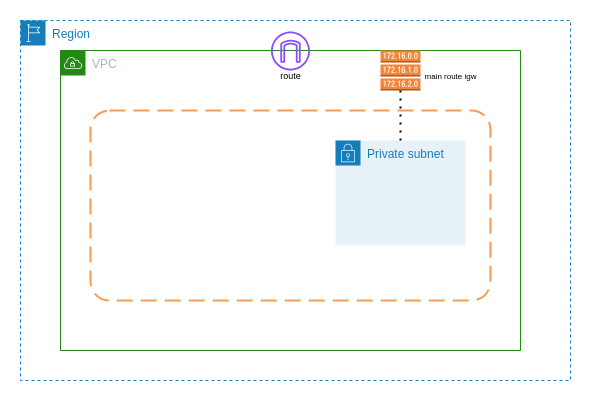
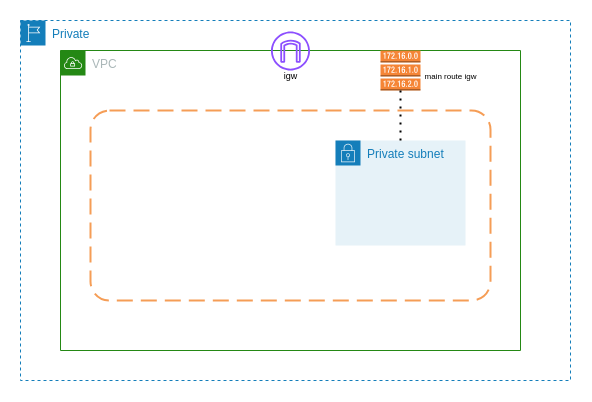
node "Region": label "Region" -> "Private"
node "route": label "route" -> "igw"
